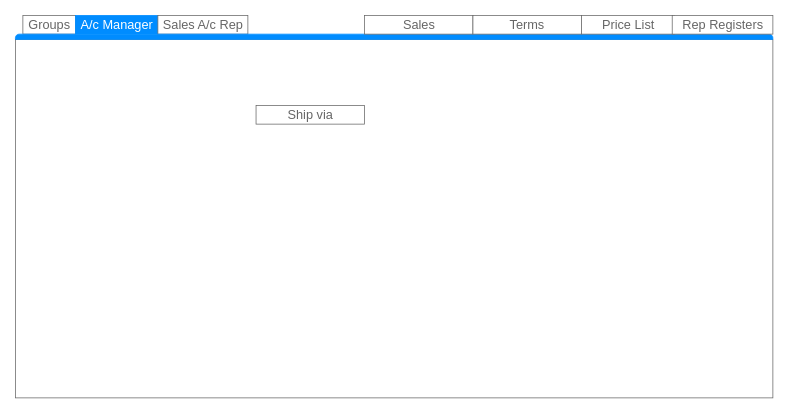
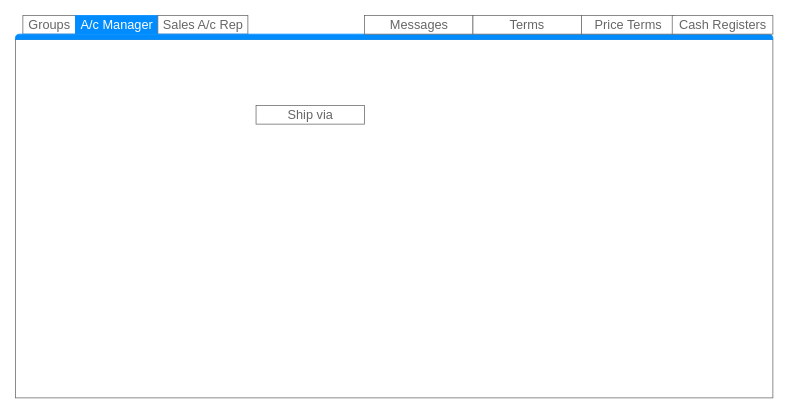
node "Sales": label "Sales" -> "Messages"
node "Price List": label "Price List" -> "Price Terms"
node "Rep Registers": label "Rep Registers" -> "Cash Registers"
